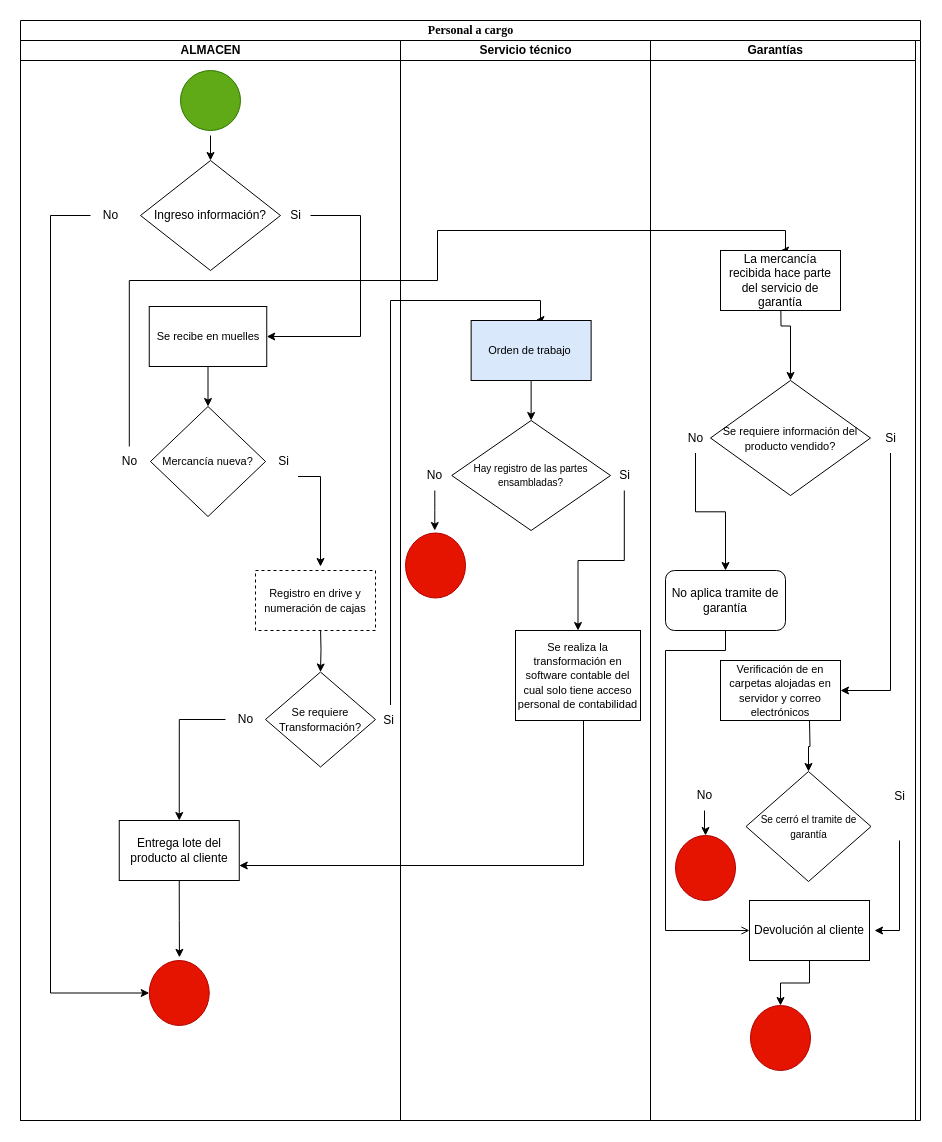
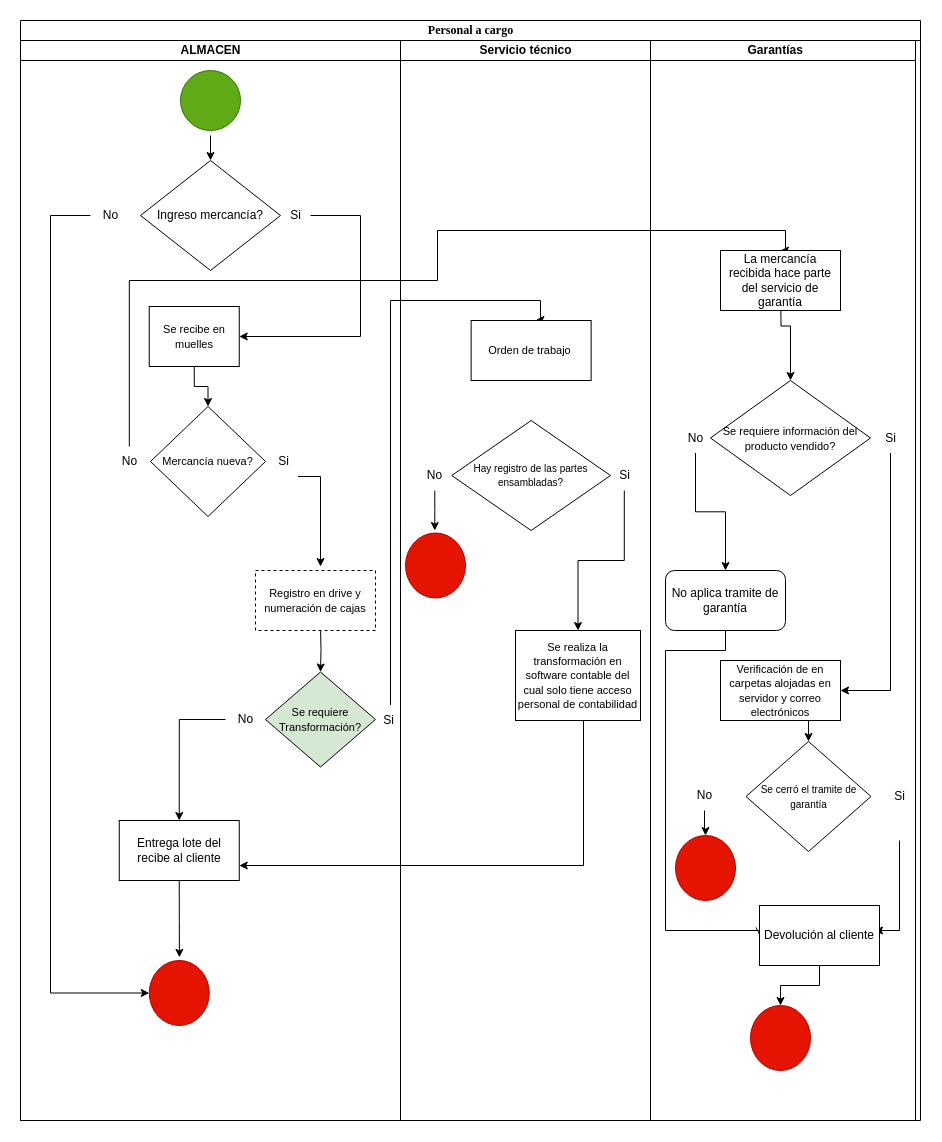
node "Ingreso información?": label "Ingreso información?" -> "Ingreso mercancía?"
node "Se recibe en muelles": size 118x60 -> 90x60
node "Orden de trabajo": fillcolor #dae8fc -> #ffffff
edge "Orden de trabajo" -> "Hay registro de las partes ensambladas?": removed
node "Se requiere Transformación?": fillcolor #ffffff -> #d5e8d4
node "Se cerró el tramite de garantía": moved (809, 827) -> (809, 797)
node "Entrega lote del producto al cliente": label "Entrega lote del producto al cliente" -> "Entrega lote del recibe al cliente"
node "Devolución al cliente": moved (810, 931) -> (820, 936)
